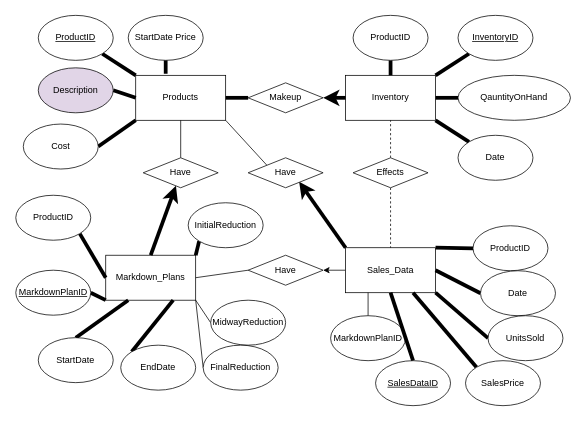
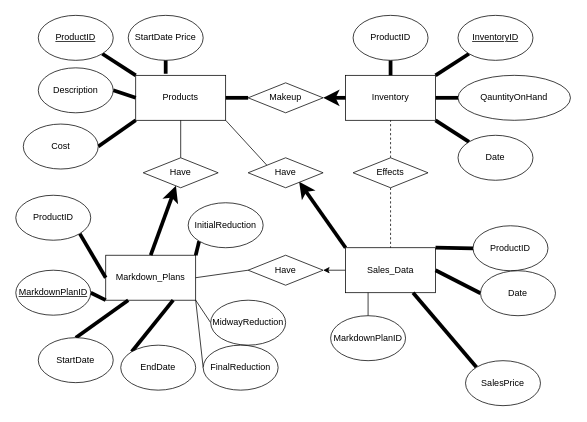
node "Description": fillcolor #e1d5e7 -> #ffffff
edge "Sales_Data" -- "UnitsSold": removed
edge "Sales_Data" -- "SalesDataID": removed
node "UnitsSold": removed
node "SalesDataID": removed
